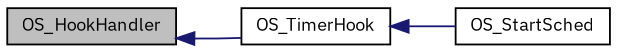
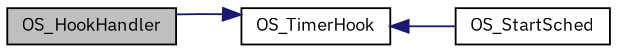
edge "OS_TimerHook" -> "OS_HookHandler": reversed
